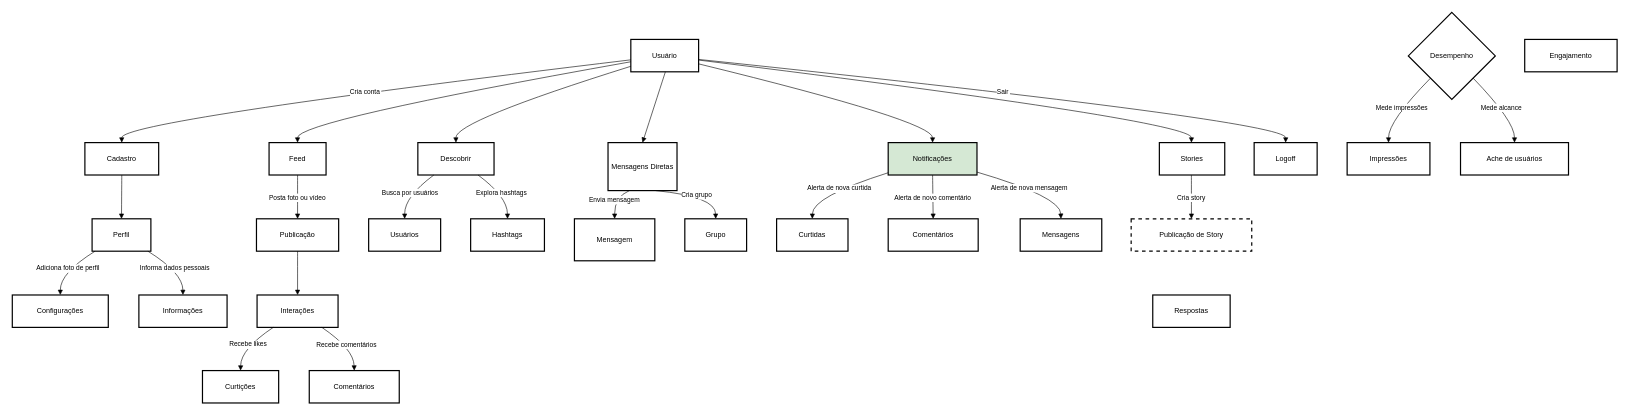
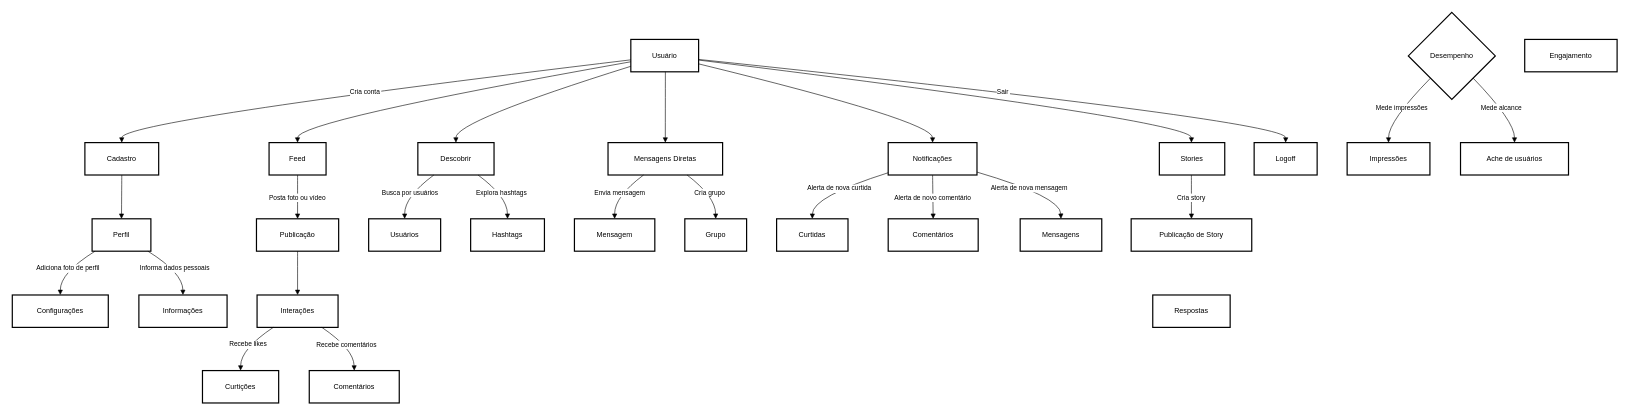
node "Notificações": fillcolor #d5e8d4 -> #ffffff
node "Mensagens Diretas": size 69x48 -> 115x32
node "Publicação de Story": style dashed -> solid
node "Mensagem": size 80x42 -> 80x32
